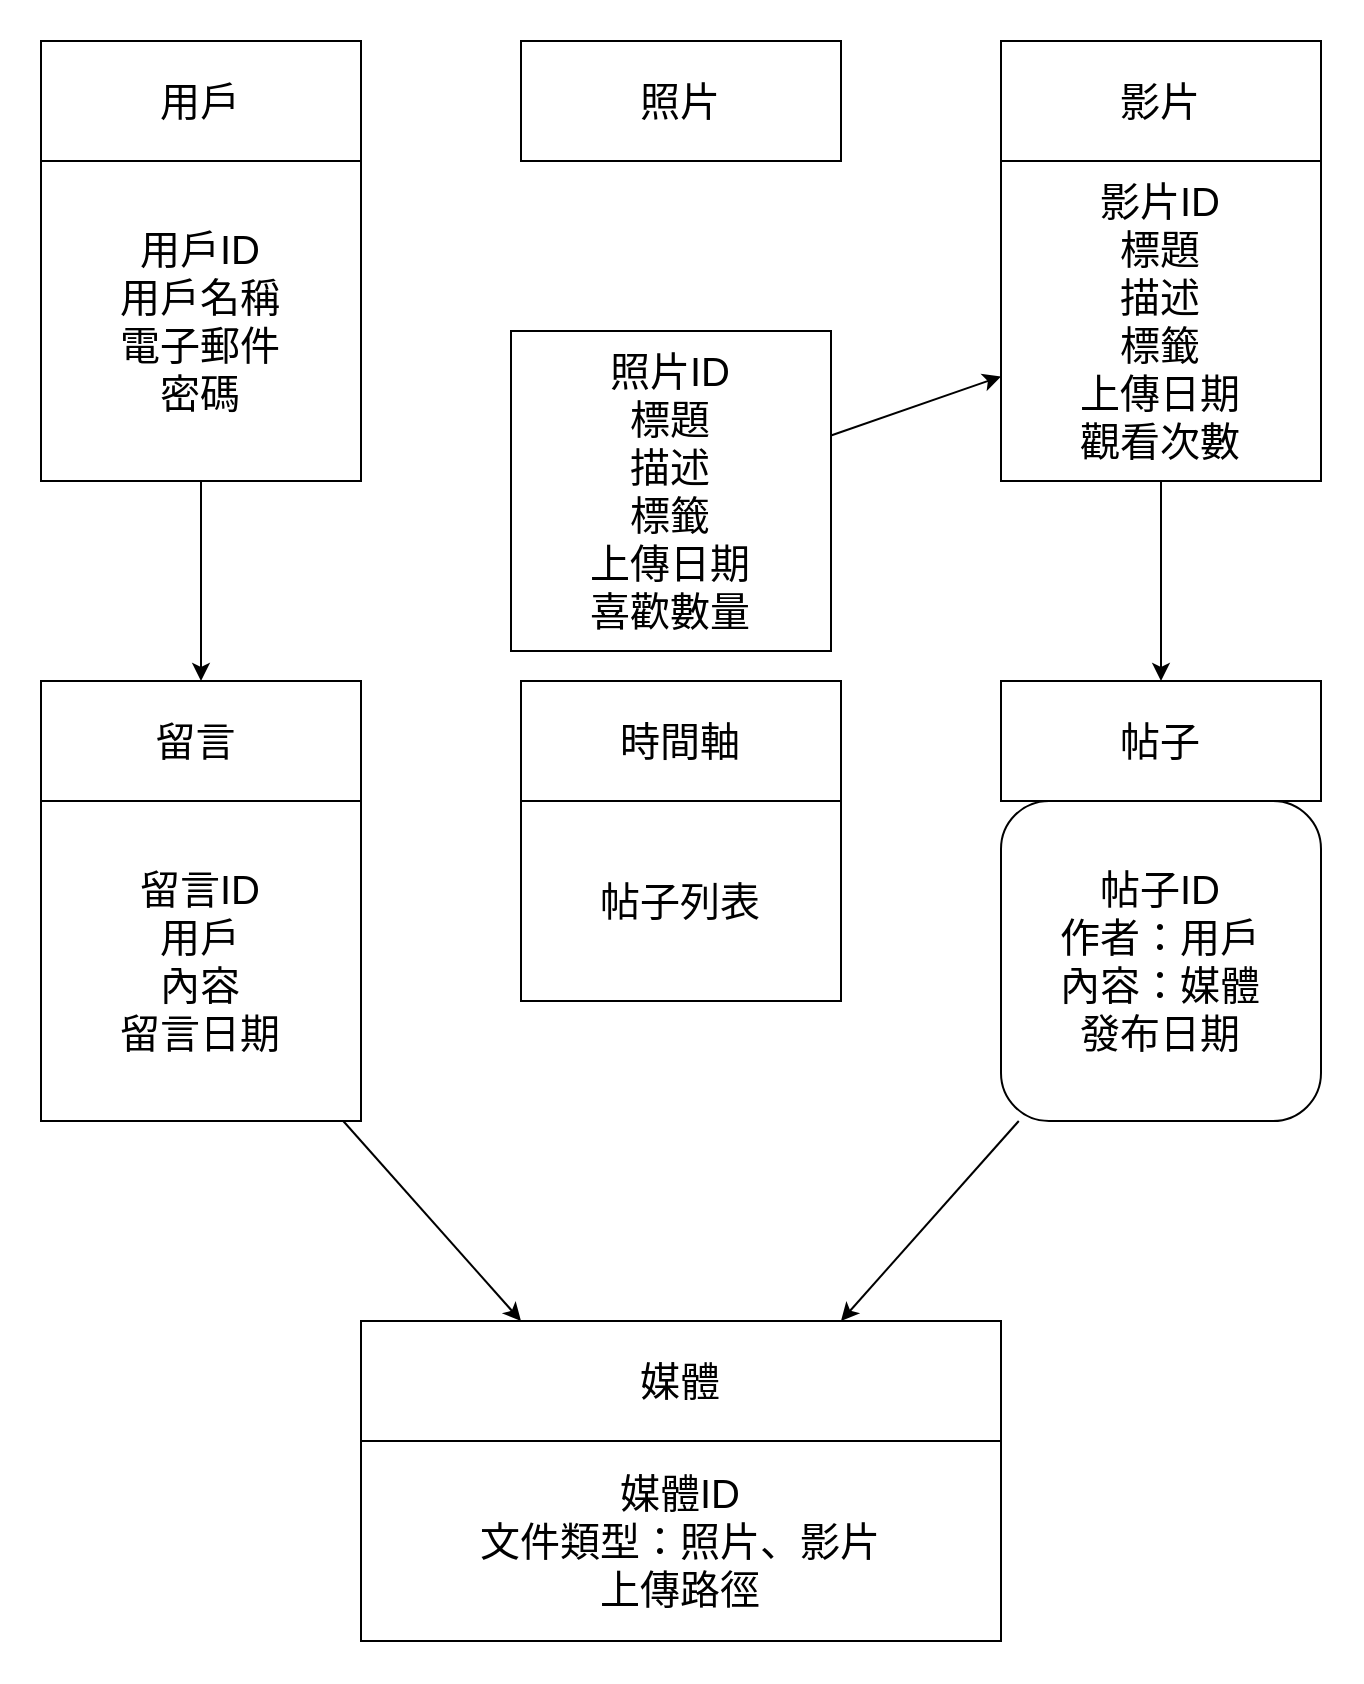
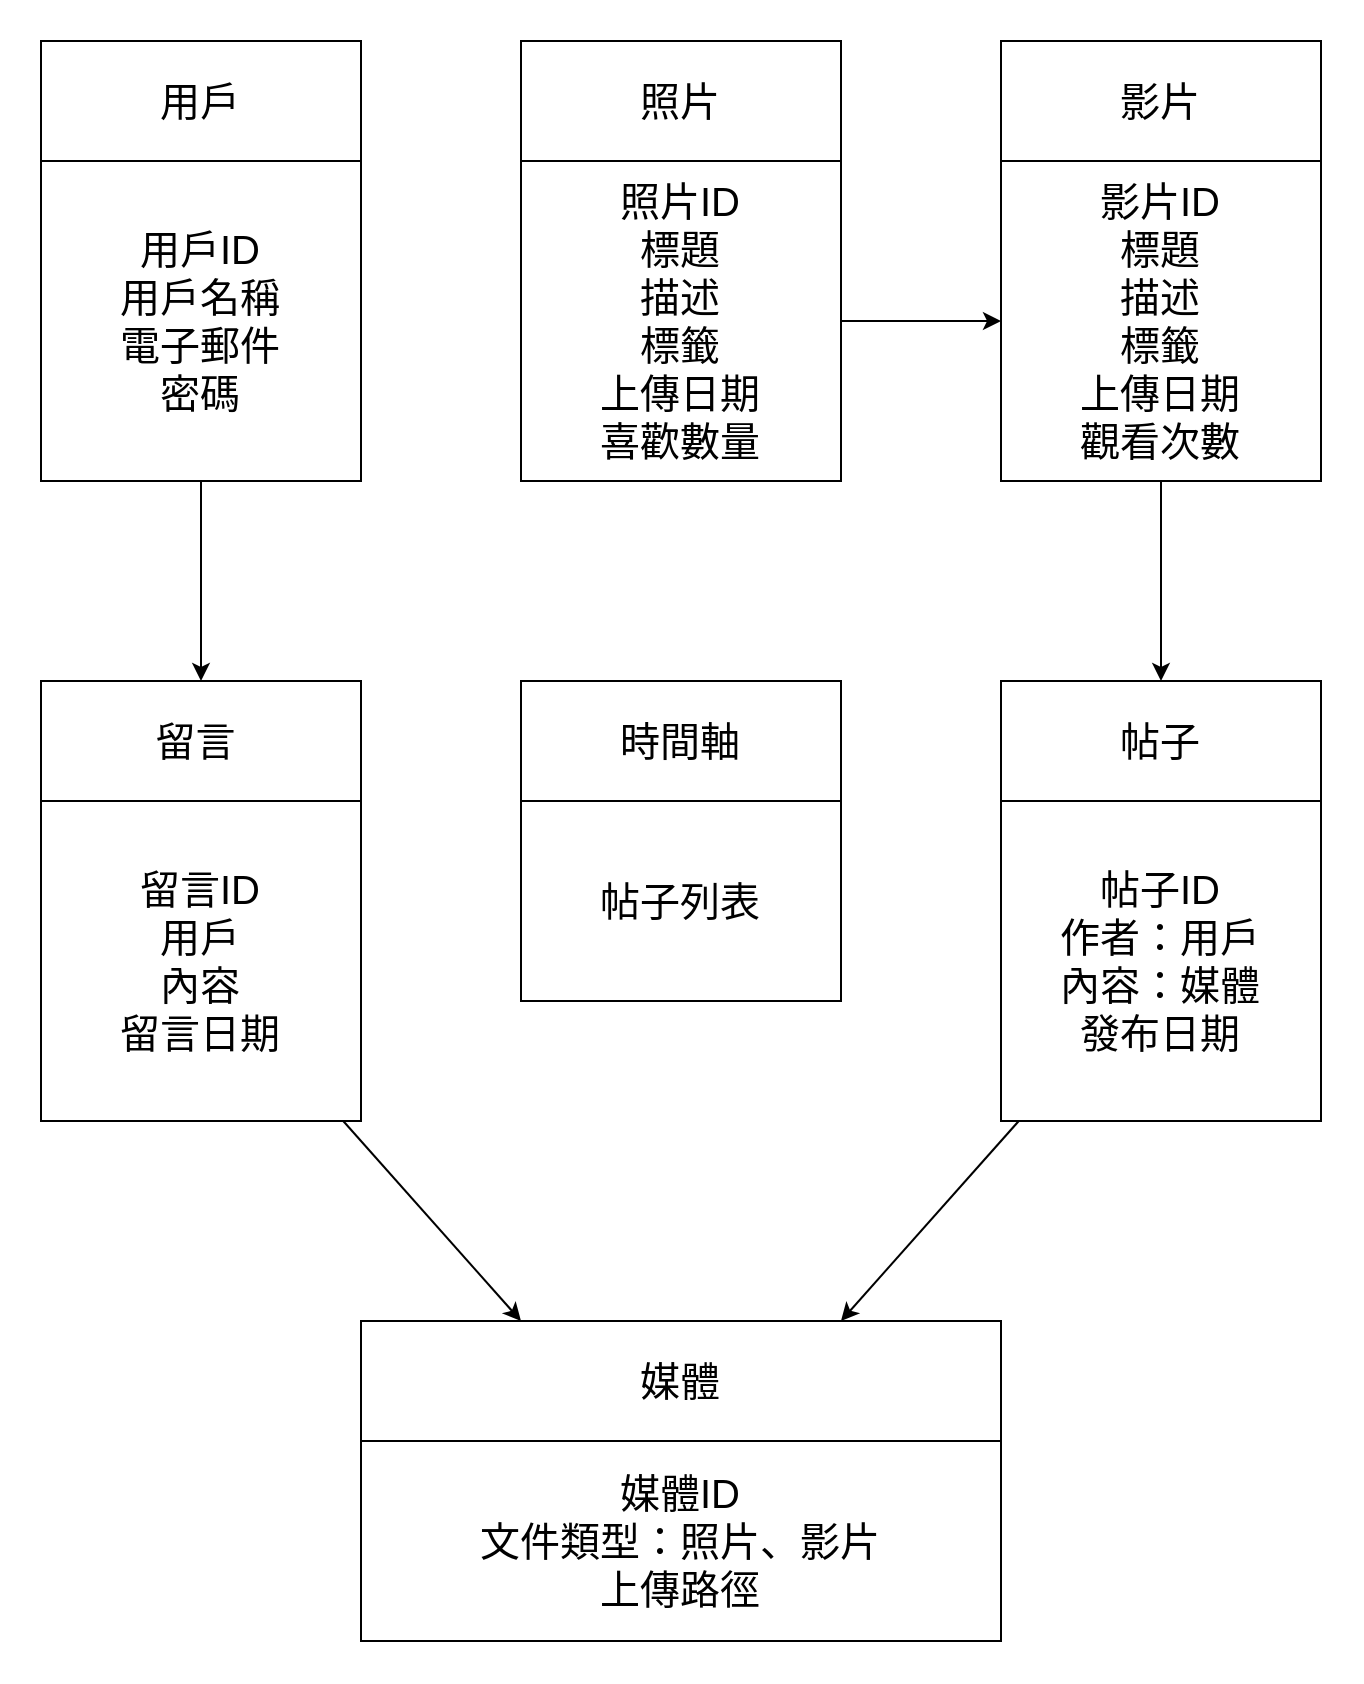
node "照片ID標題描述標籤上傳日期喜歡數量": moved (671, 491) -> (681, 321)
node "帖子ID作者：用戶內容：媒體發布日期": shape rounded rectangle -> rectangle
